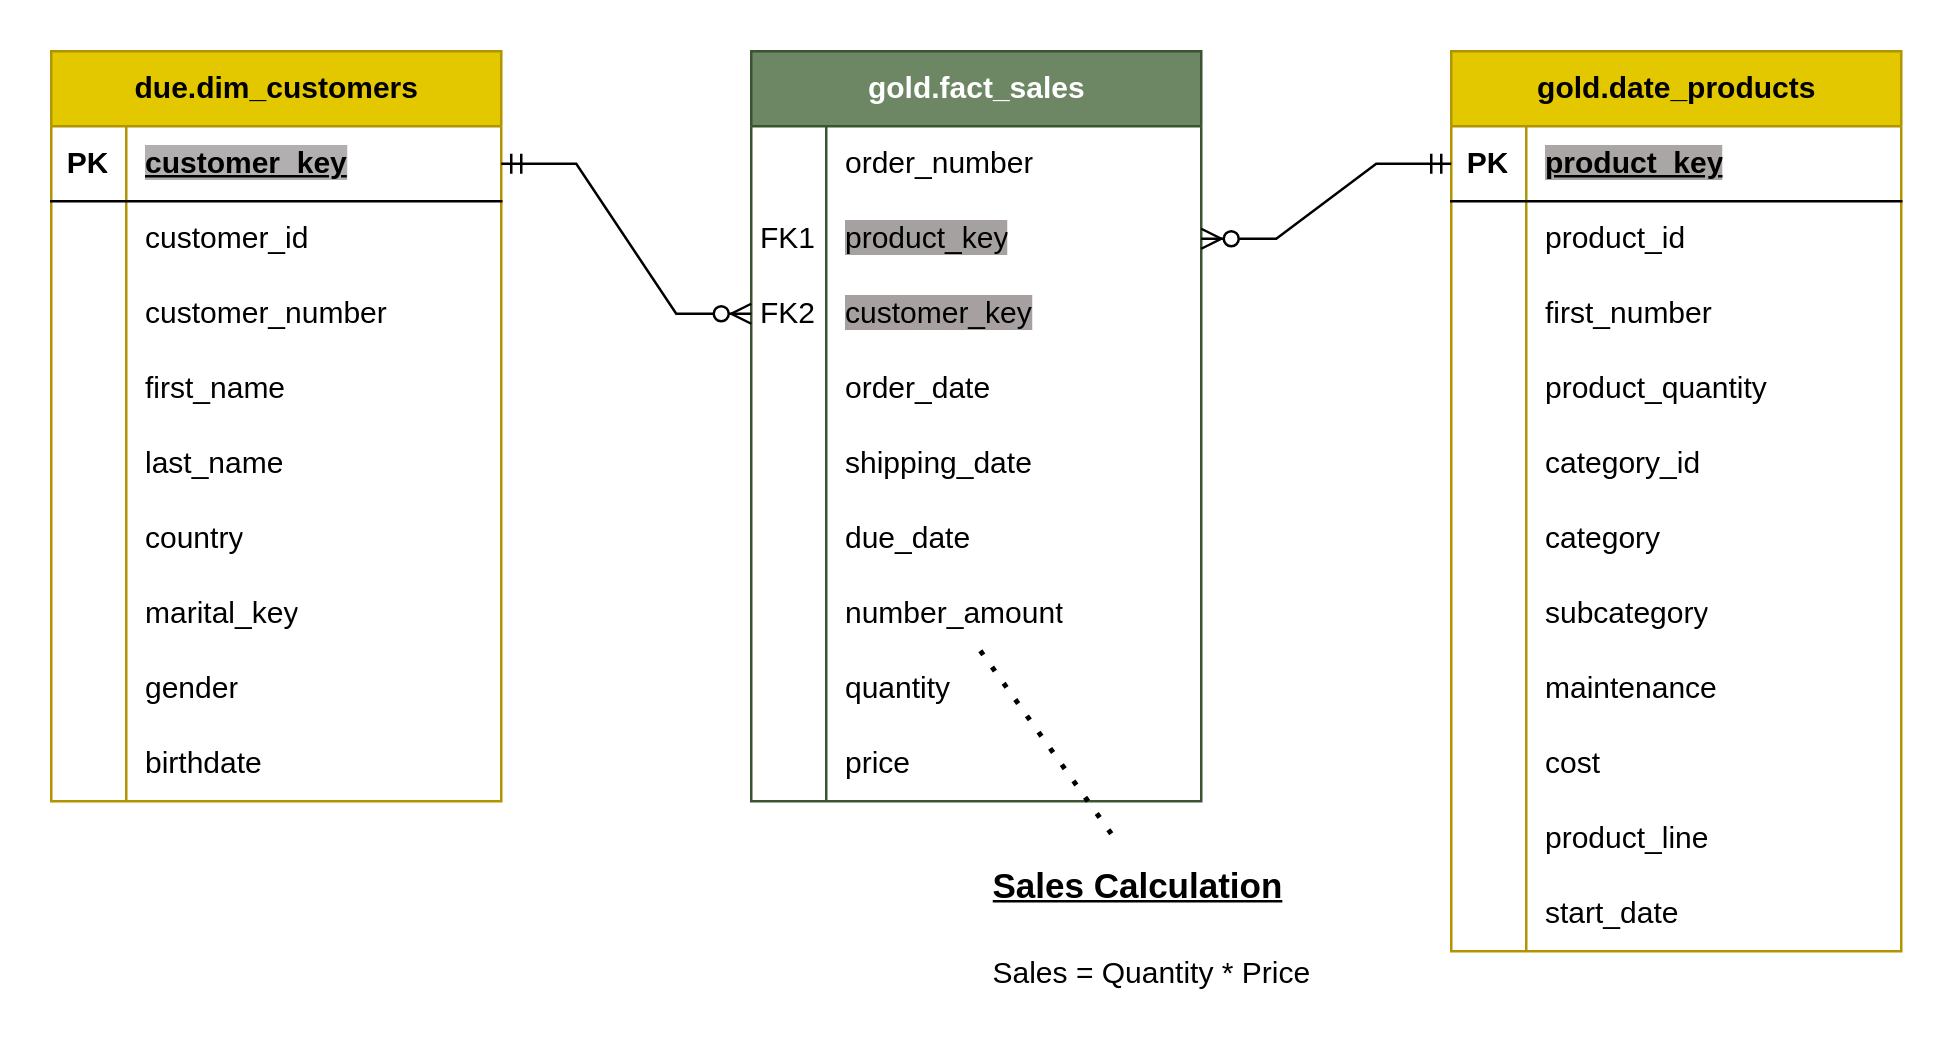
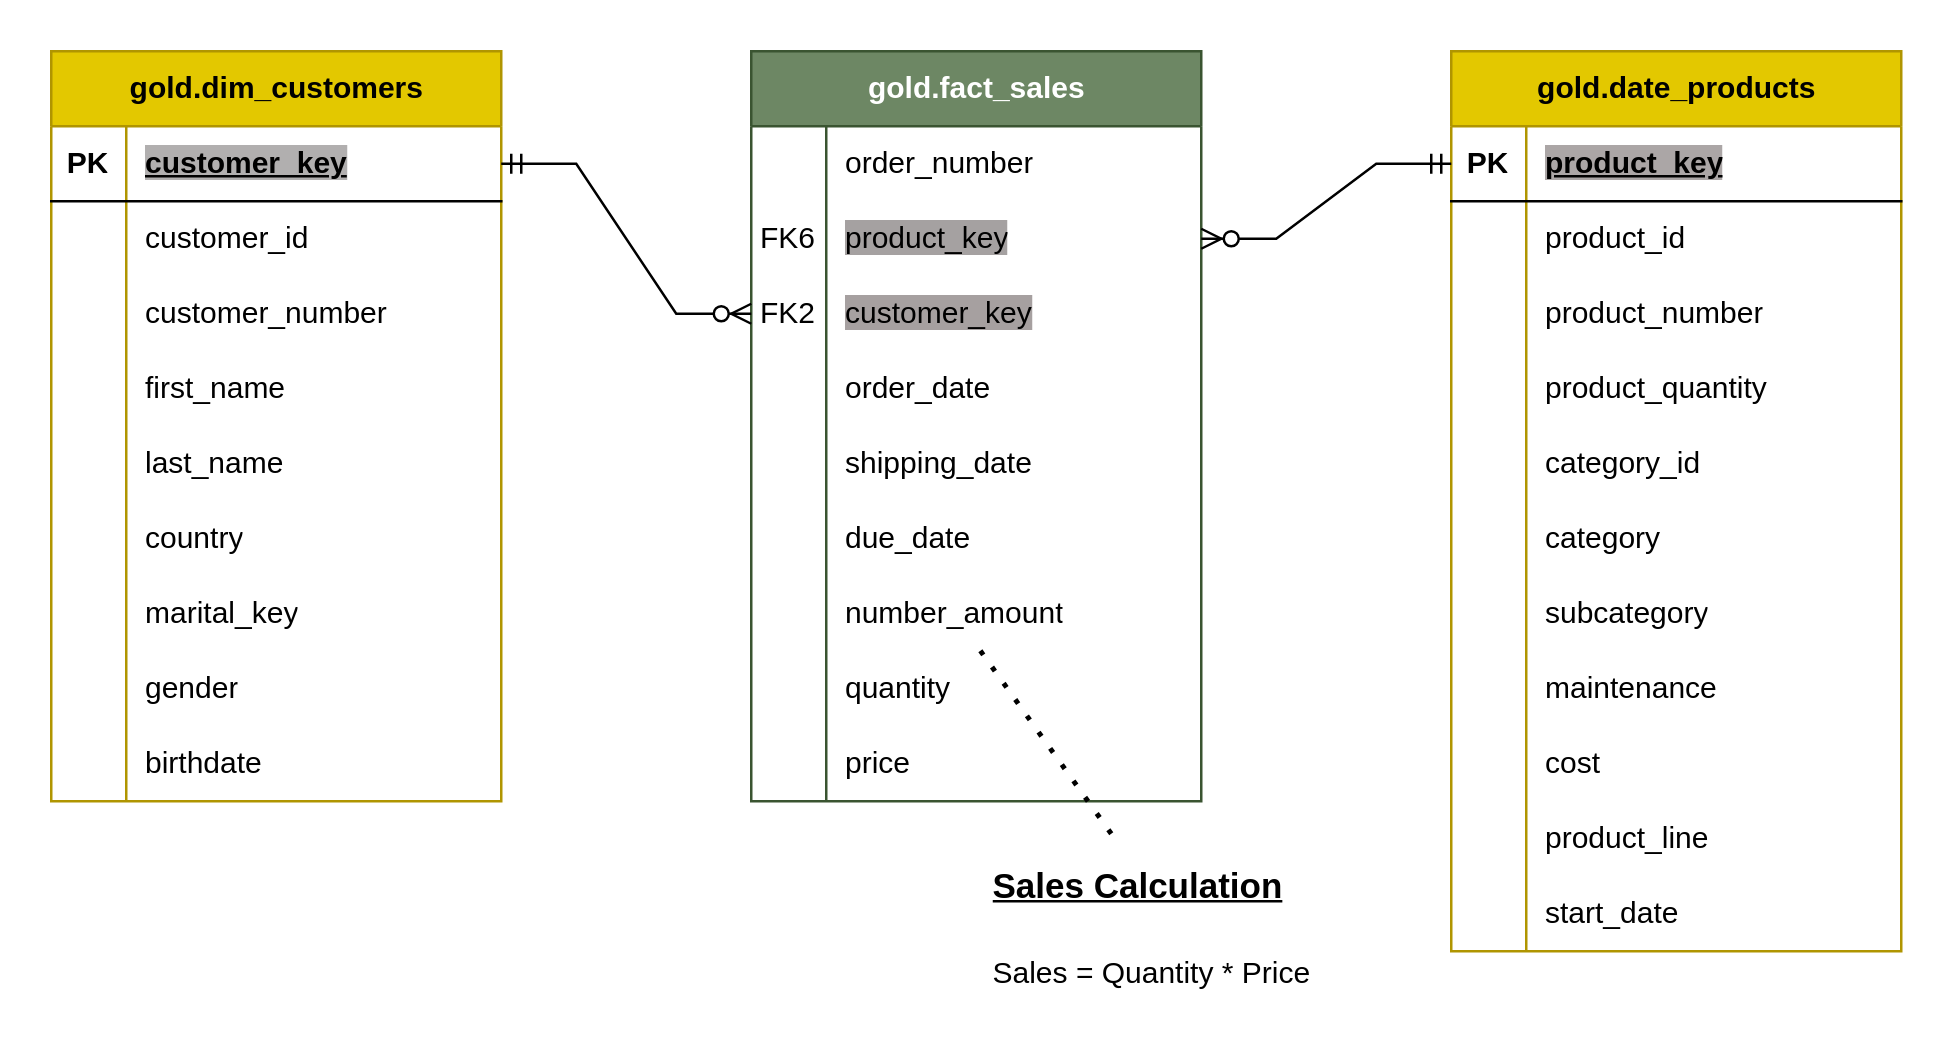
node "due.dim_customers": label "due.dim_customers" -> "gold.dim_customers"
node "FK1": label "FK1" -> "FK6"
node "first_number": label "first_number" -> "product_number"
